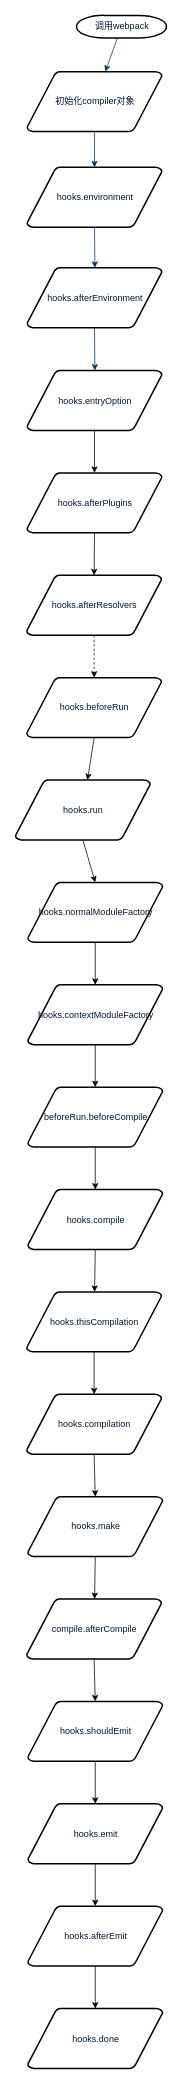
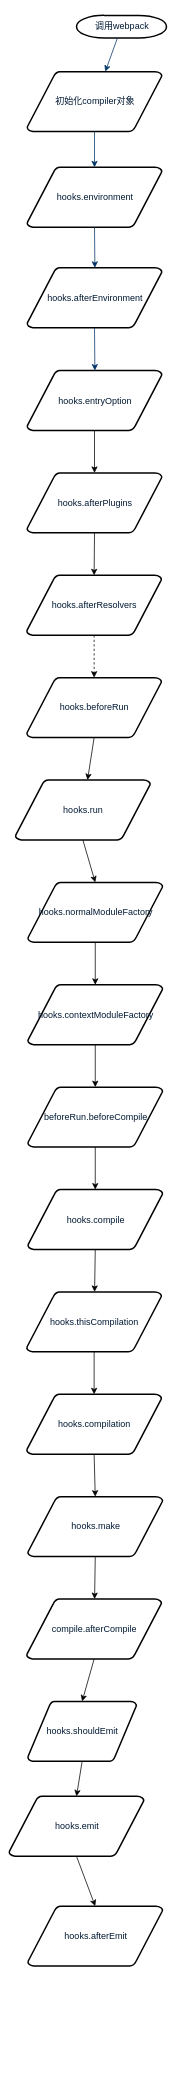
node "hooks.shouldEmit": size 135x60 -> 109x60
node "hooks.emit": moved (95, 1834) -> (77, 1826)
edge "hooks.afterEmit" -> "hooks.done": removed
node "hooks.done": removed
